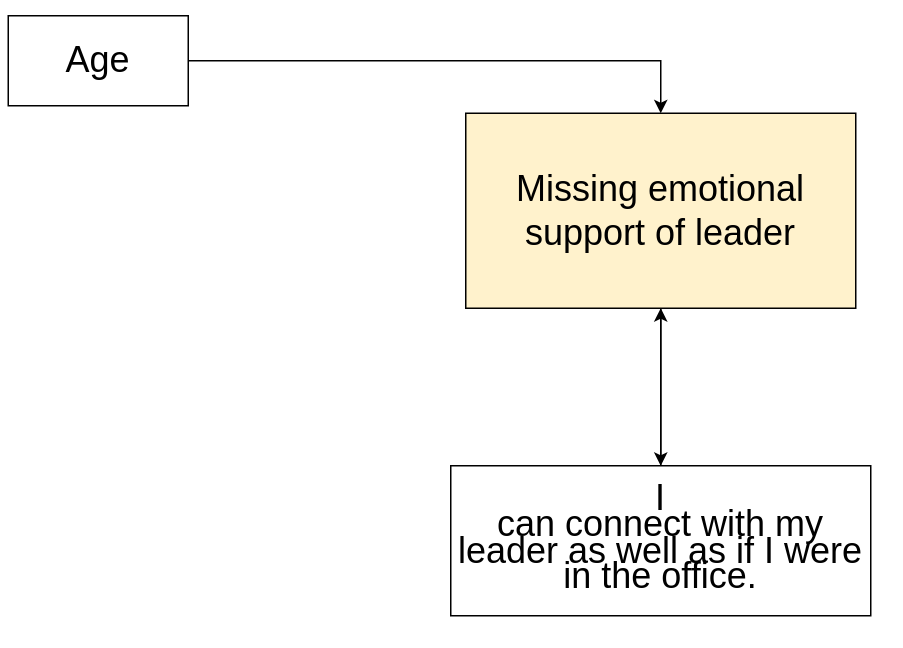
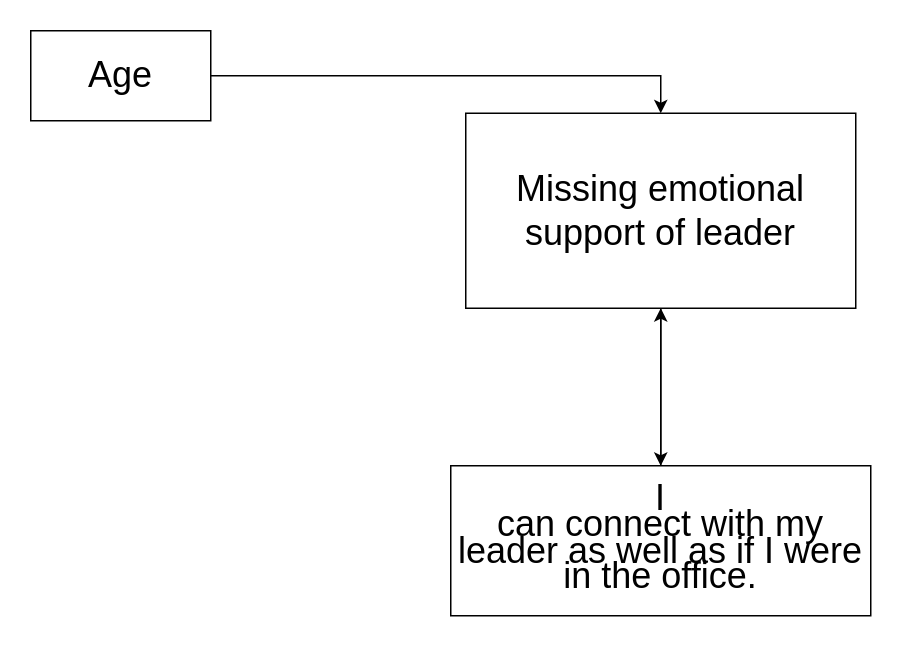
node "Age": moved (98, 61) -> (121, 76)
node "Missing emotional support of leader": fillcolor #fff2cc -> #ffffff
